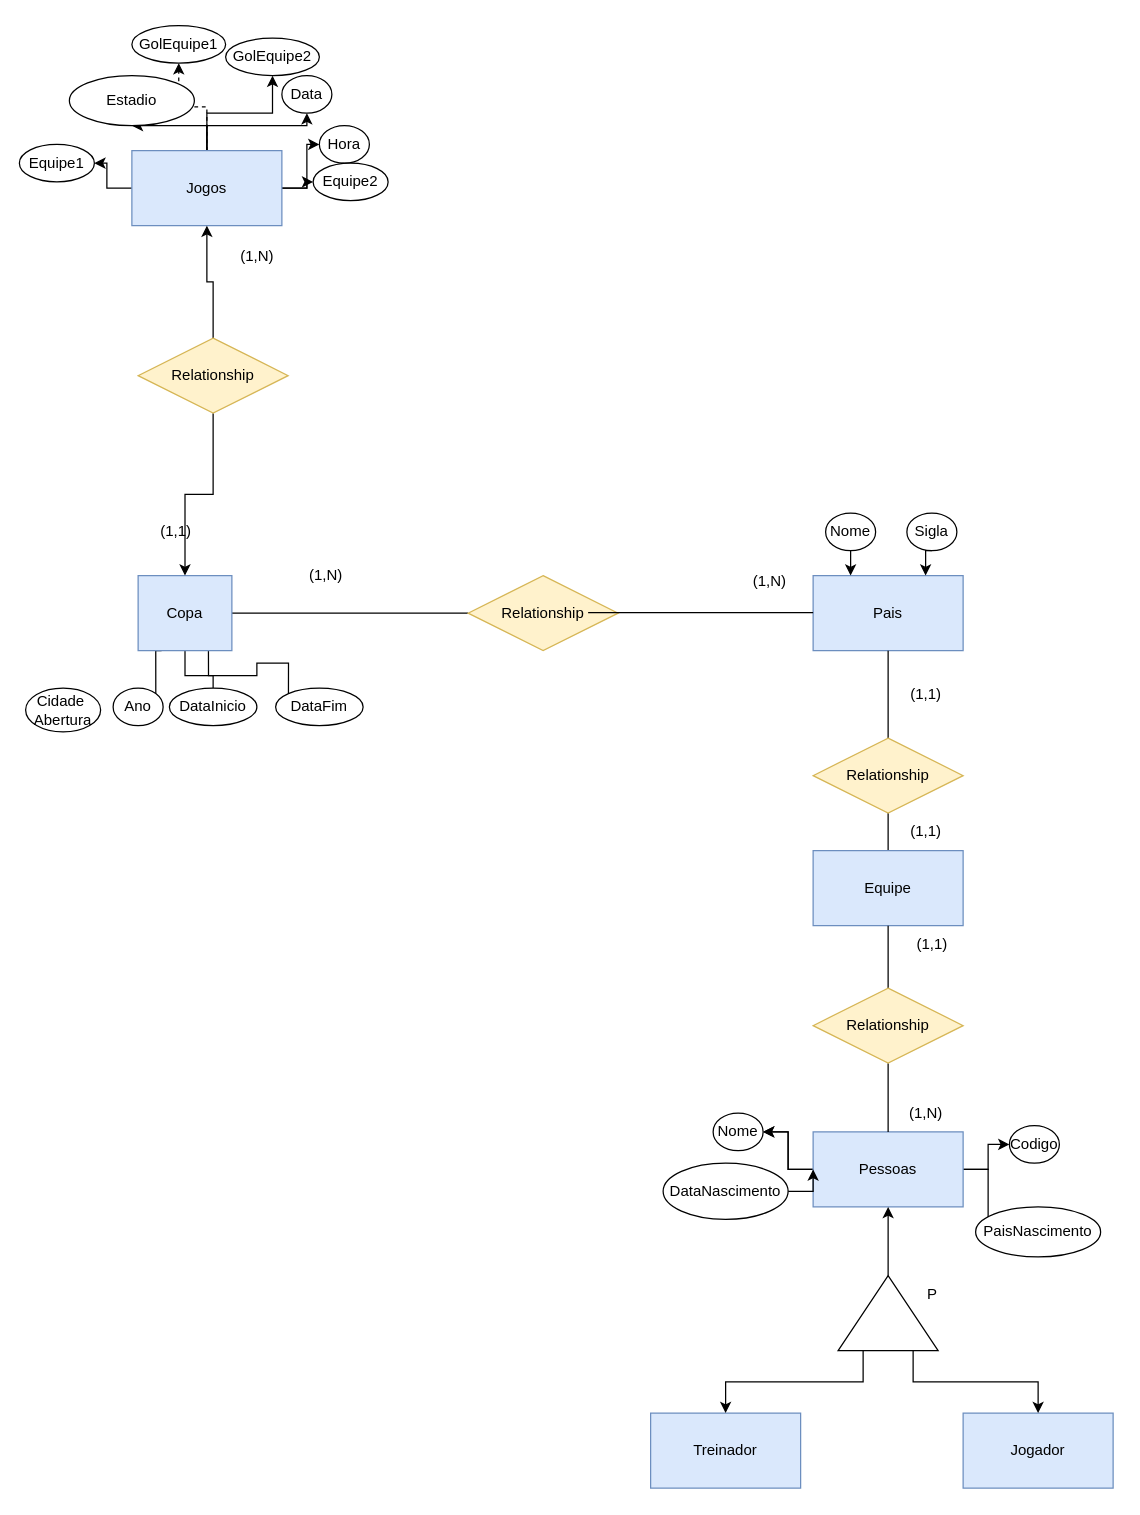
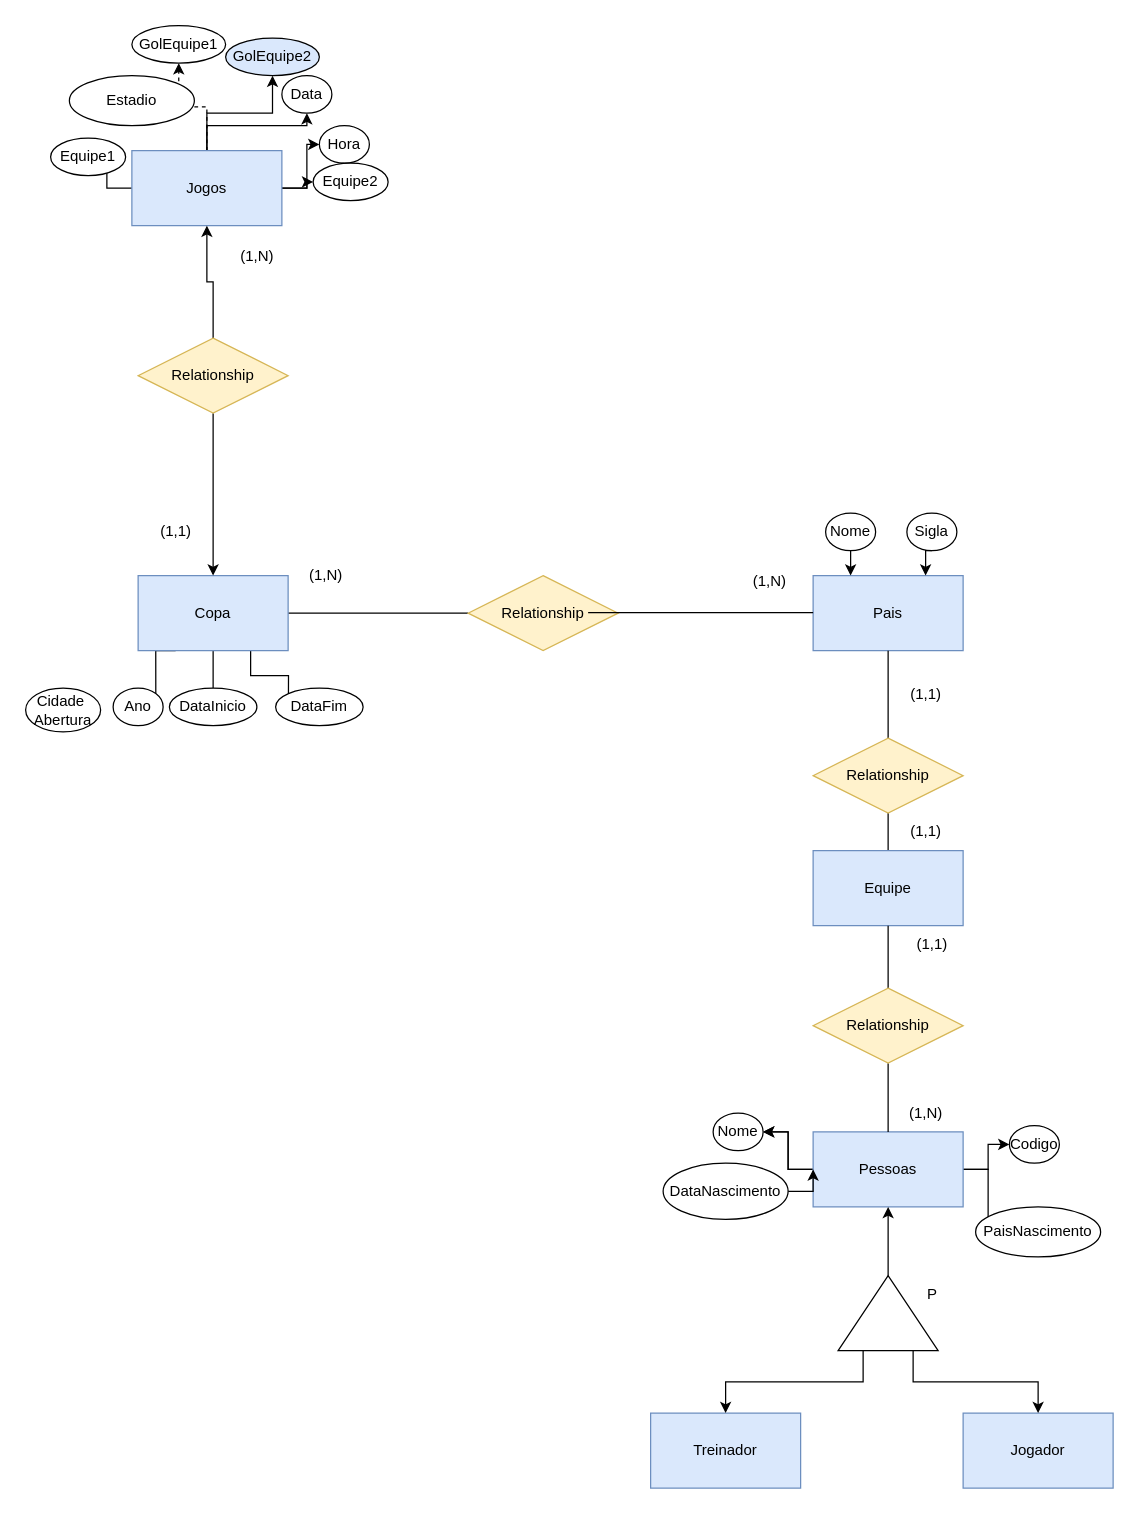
node "GolEquipe2": fillcolor #ffffff -> #dae8fc
edge "Jogos" -> "Estadio": removed
node "Equipe1": moved (57, 163) -> (88, 157)
node "Copa": size 94x75 -> 150x75
